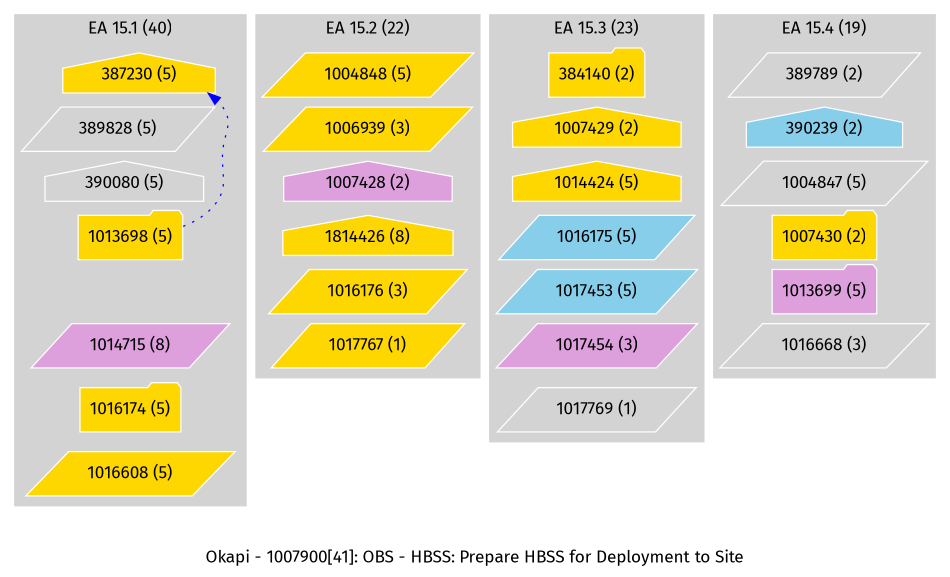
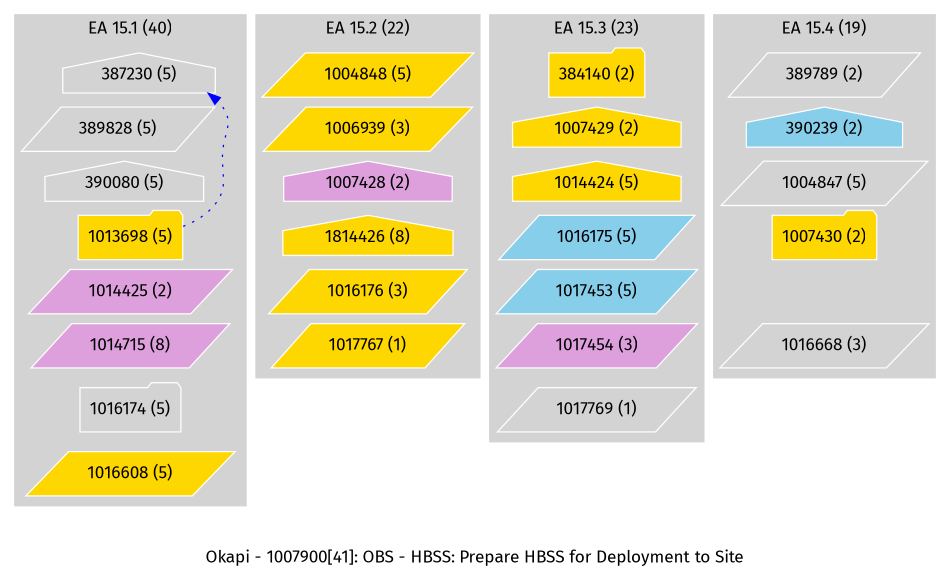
node "387230 (5)": fillcolor gold -> lightgrey
node "1014425 (2)": added
node "1013699 (5)": removed
node "1016174 (5)": fillcolor gold -> lightgrey
